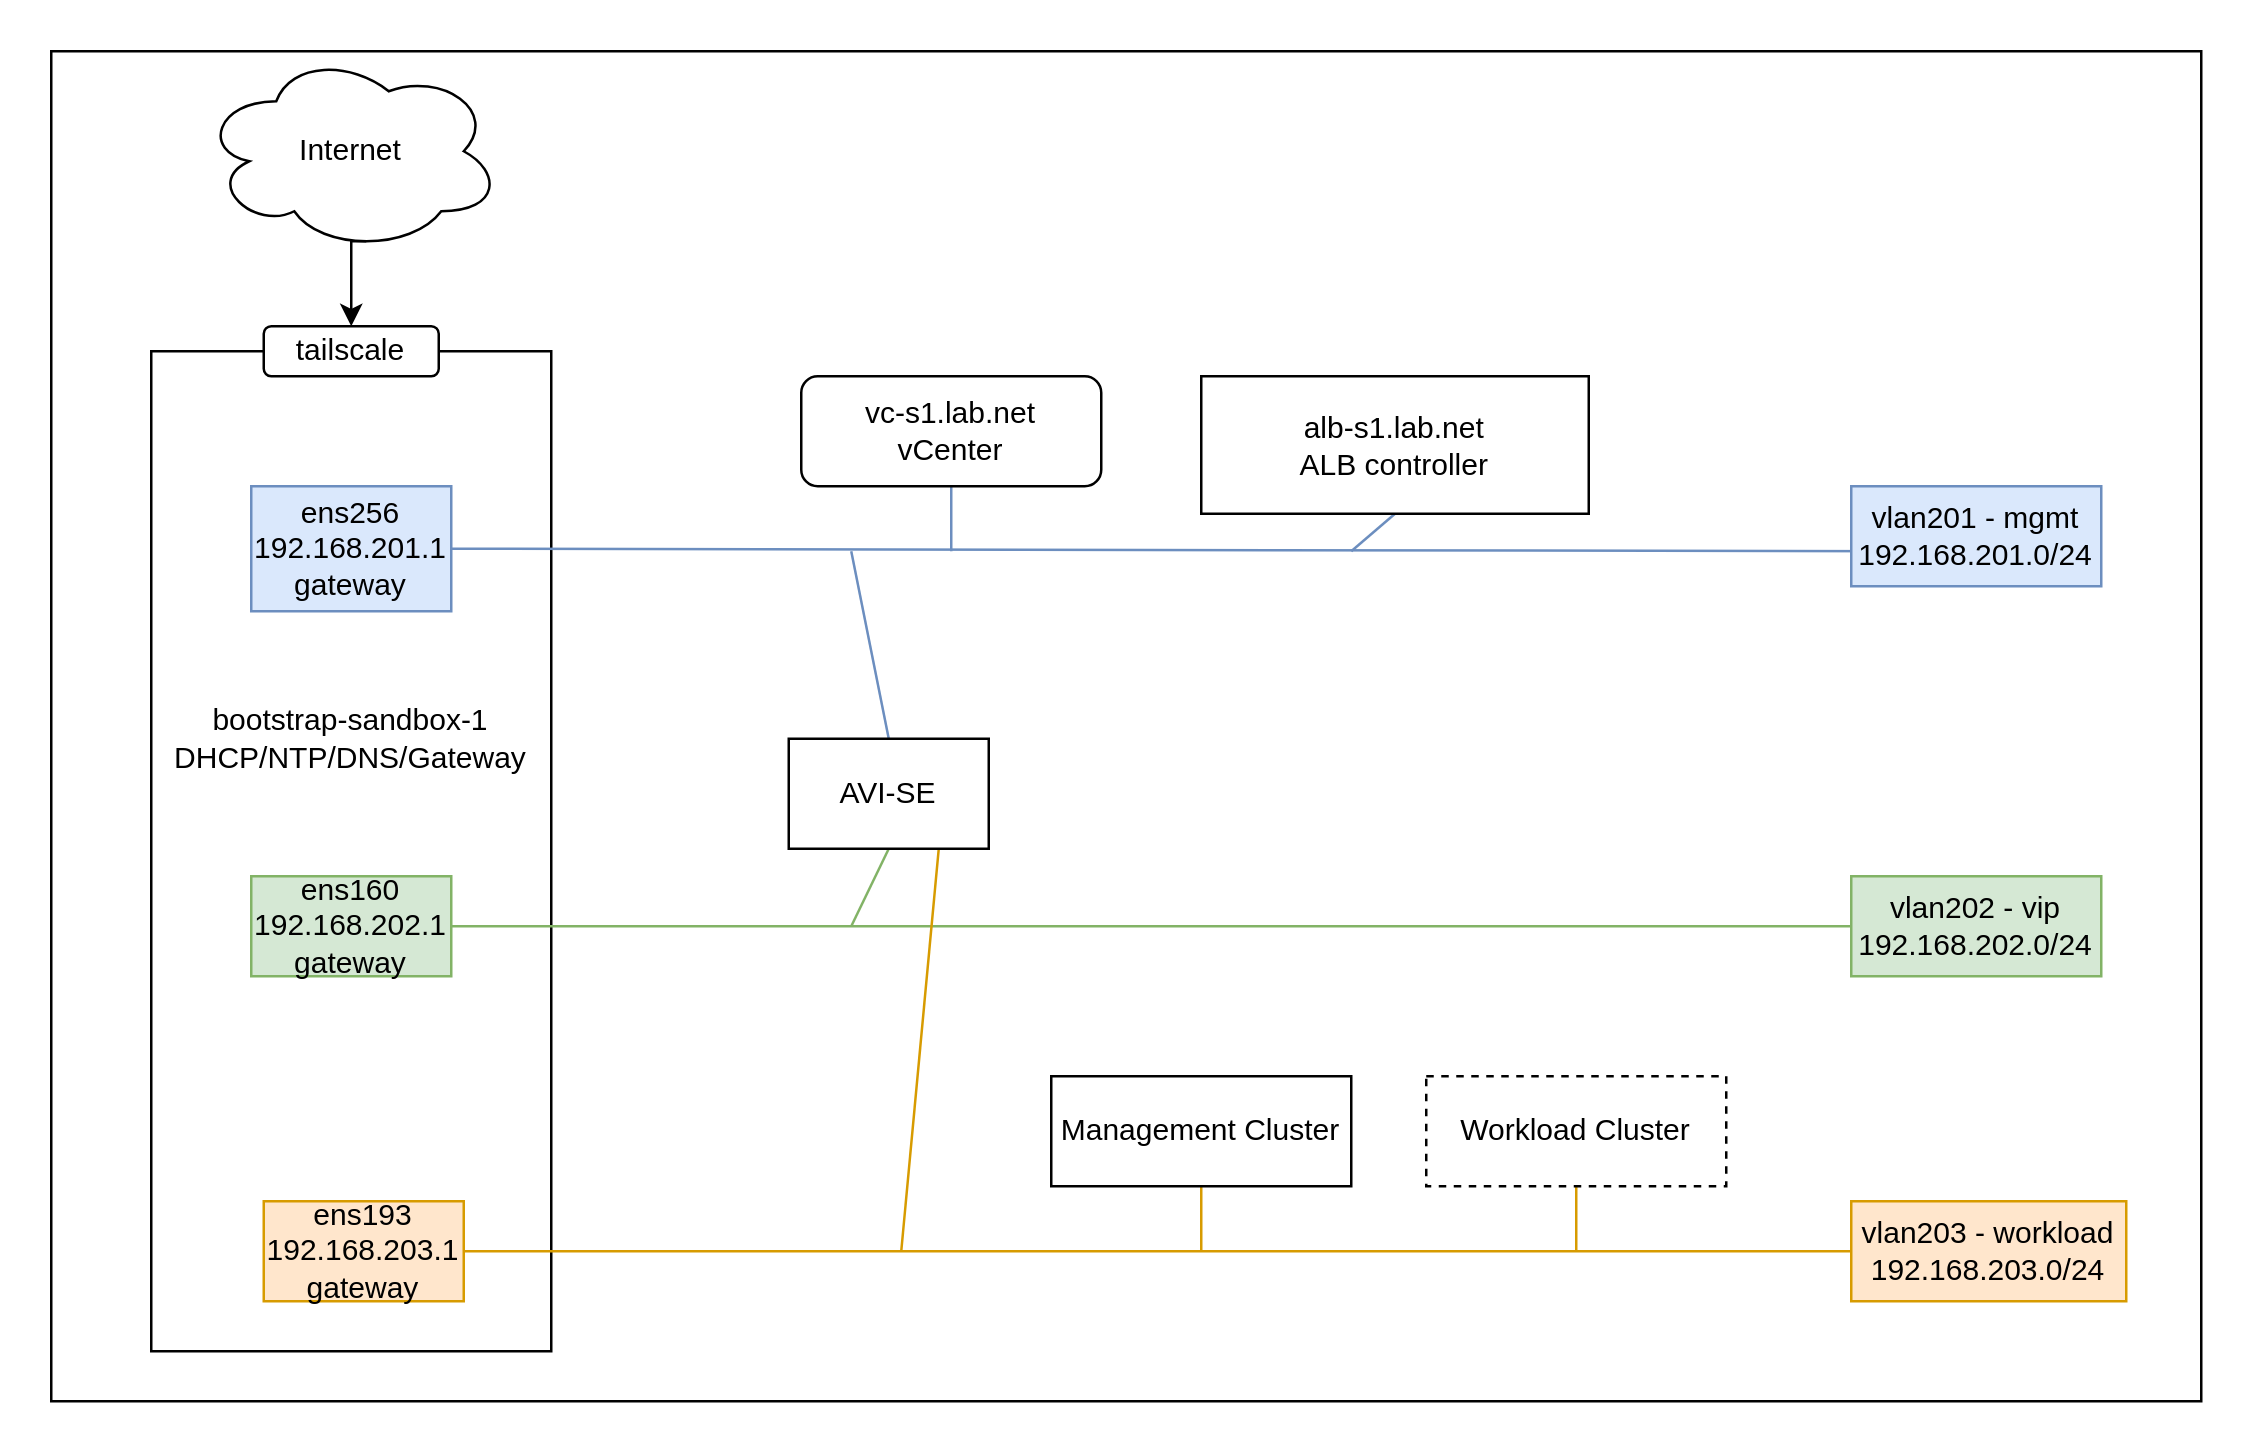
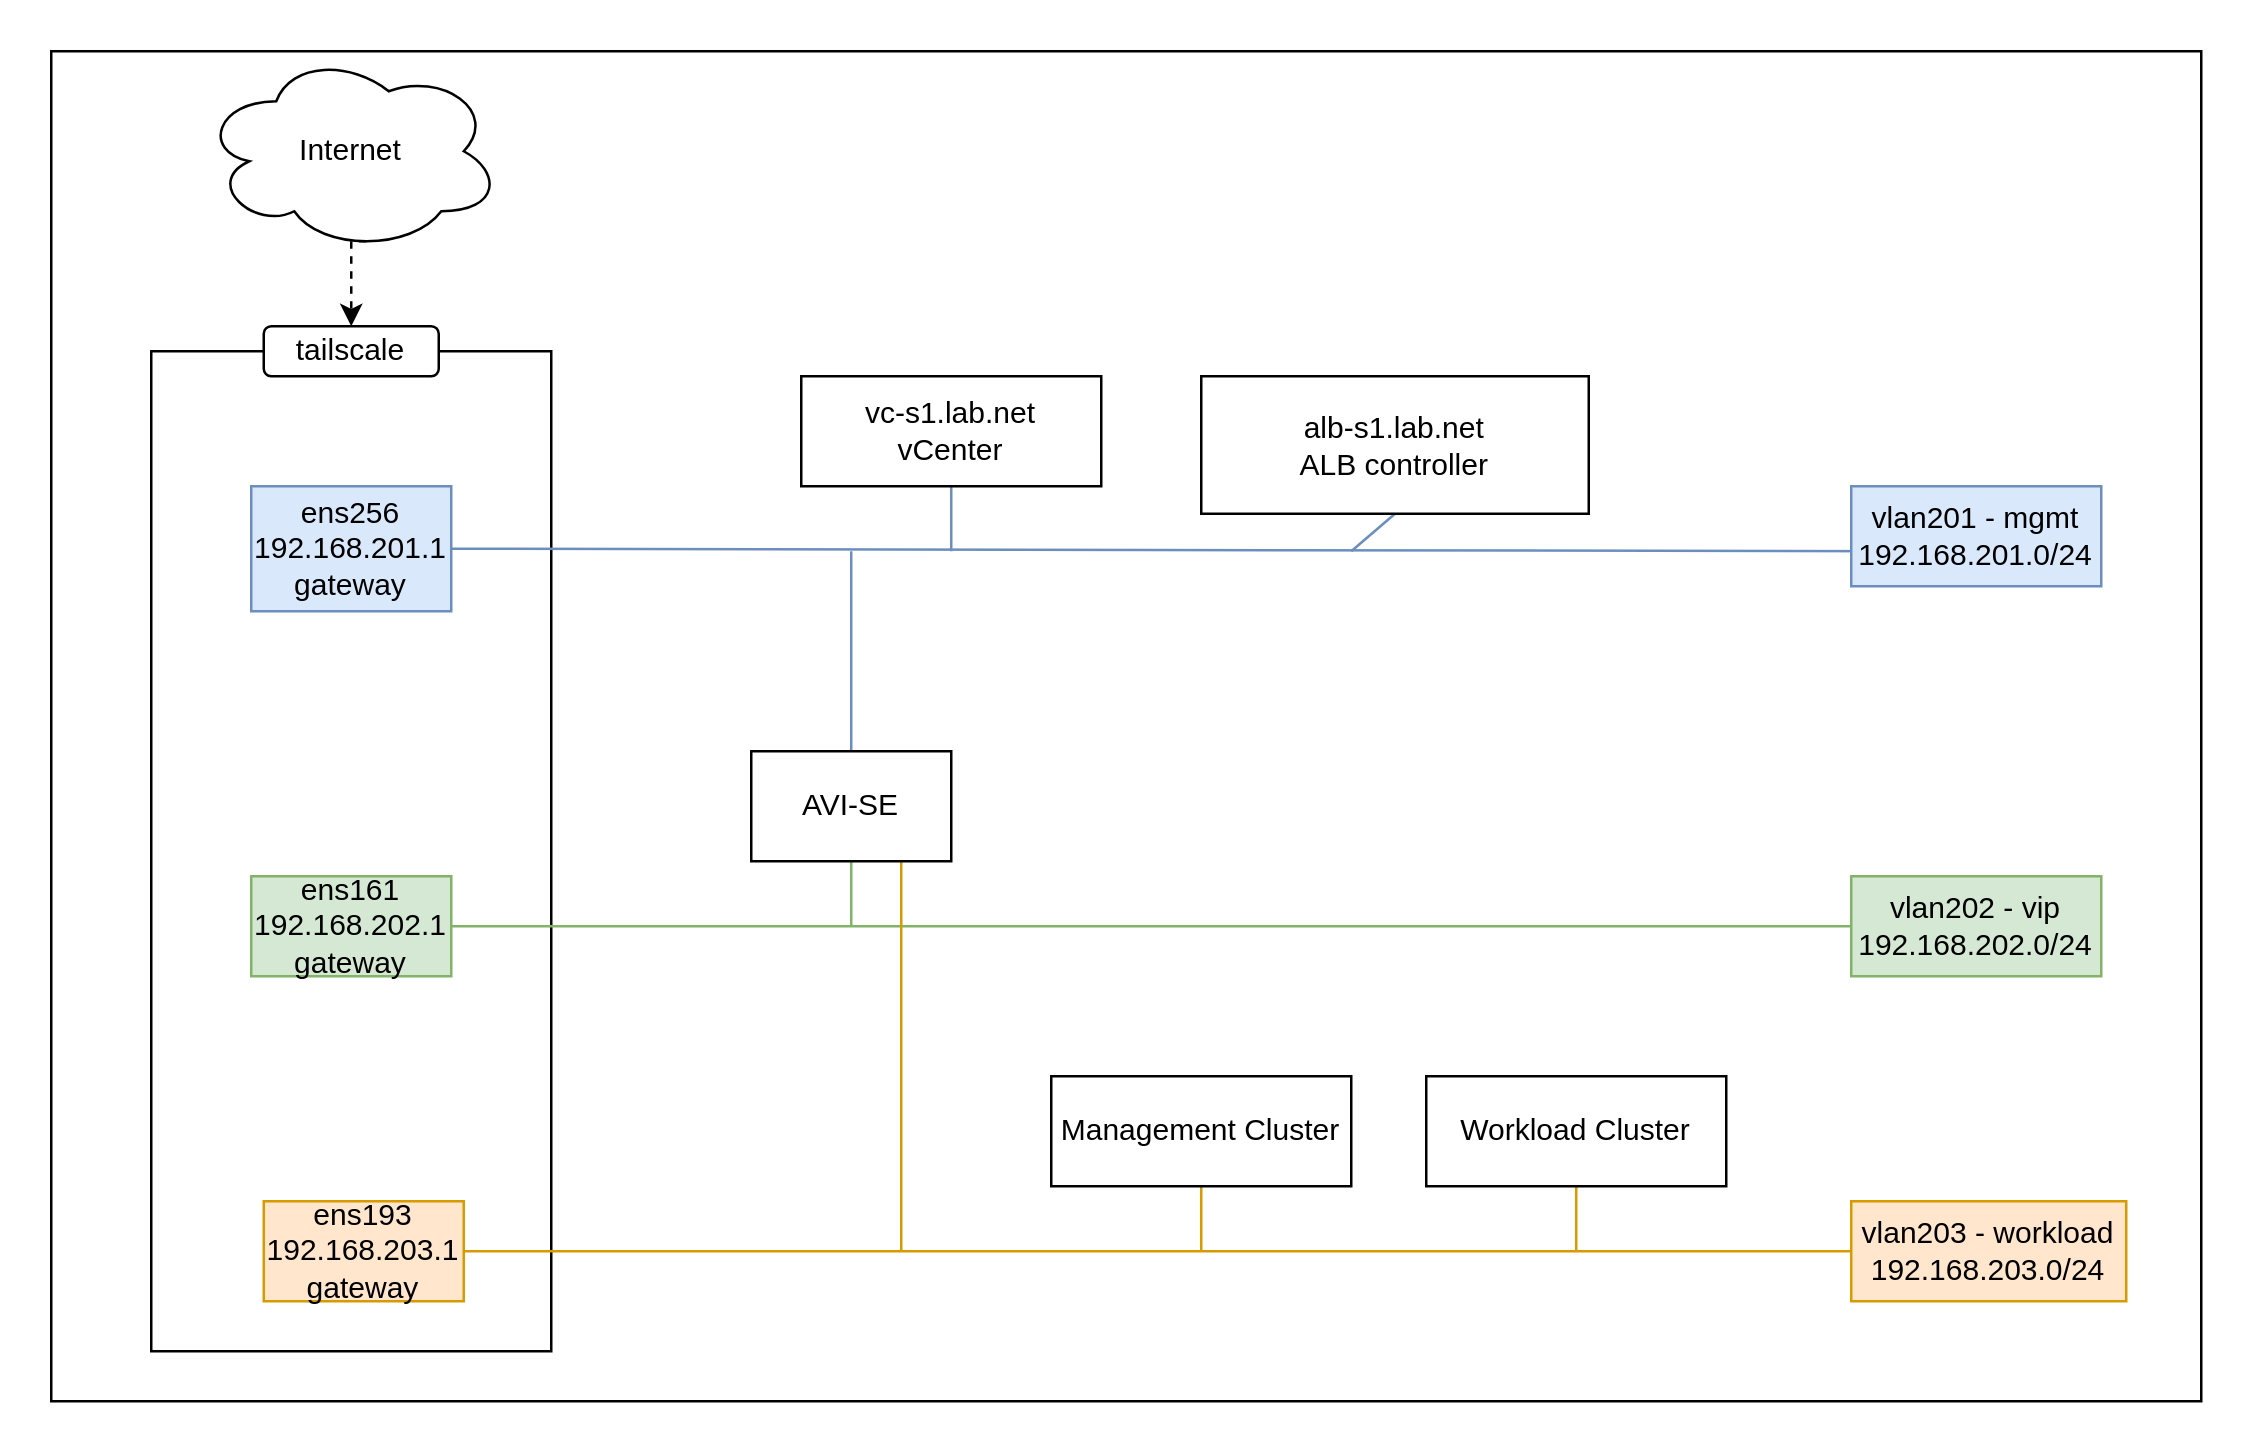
edge "Internet" -> "tailscale": style solid -> dashed
node "vc-s1.lab.net vCenter": shape rounded rectangle -> rectangle
node "bootstrap-sandbox-1 DHCP/NTP/DNS/Gateway": removed
node "AVI-SE": moved (889, 794) -> (851, 806)
node "ens160 192.168.202.1 gateway": label "ens160 192.168.202.1 gateway" -> "ens161 192.168.202.1 gateway"
node "Workload Cluster": style dashed -> solid
